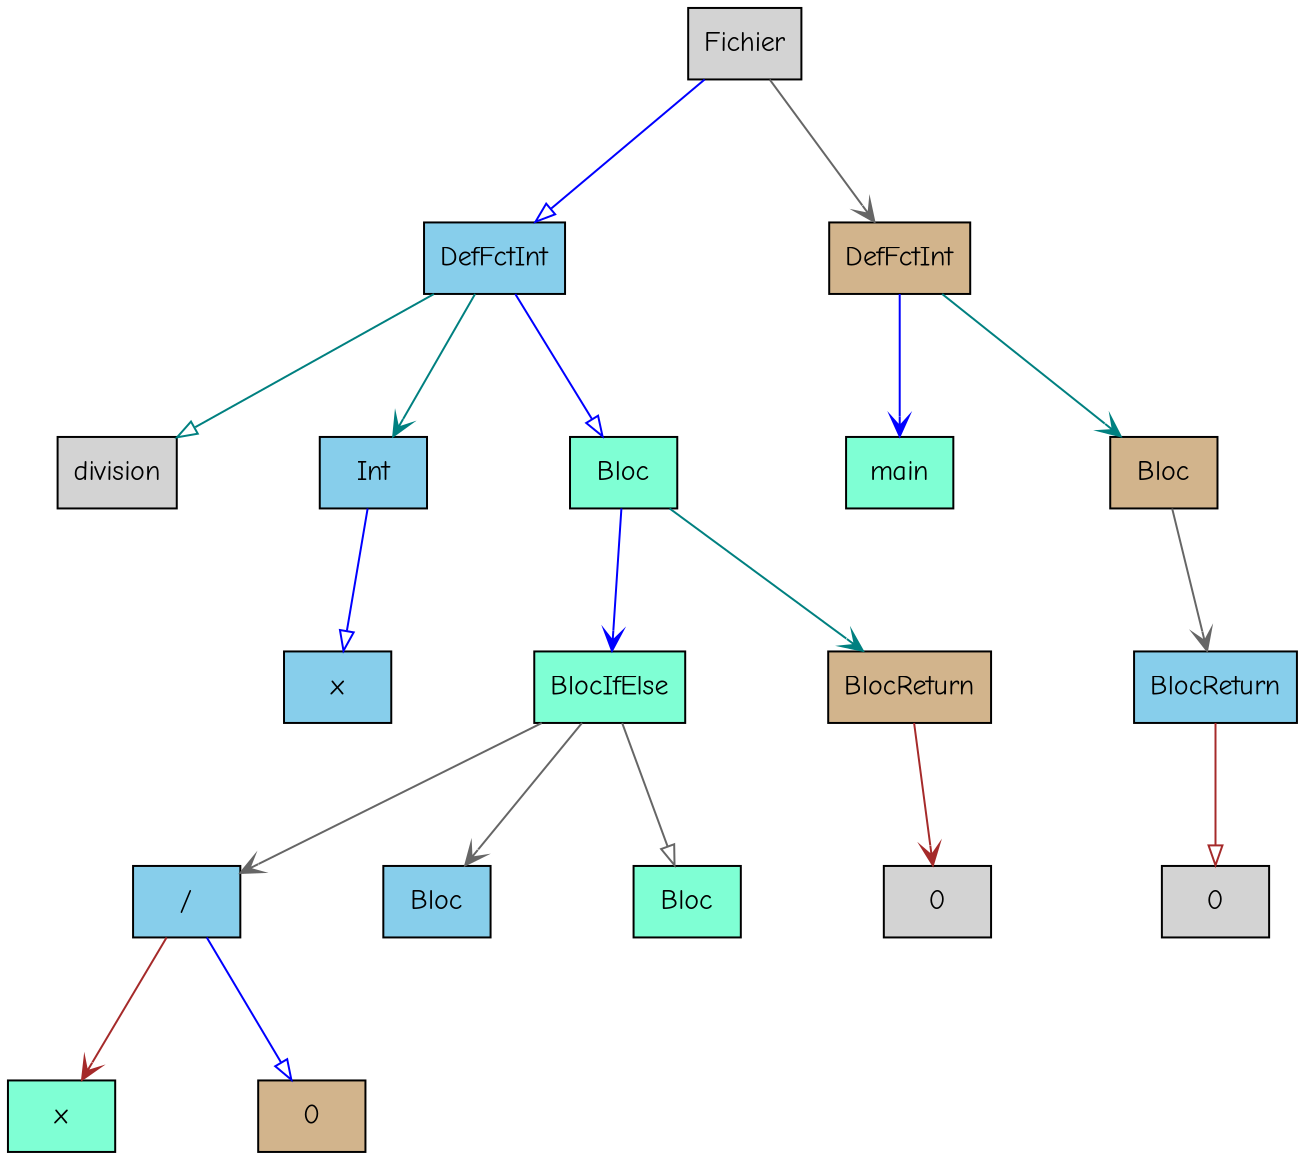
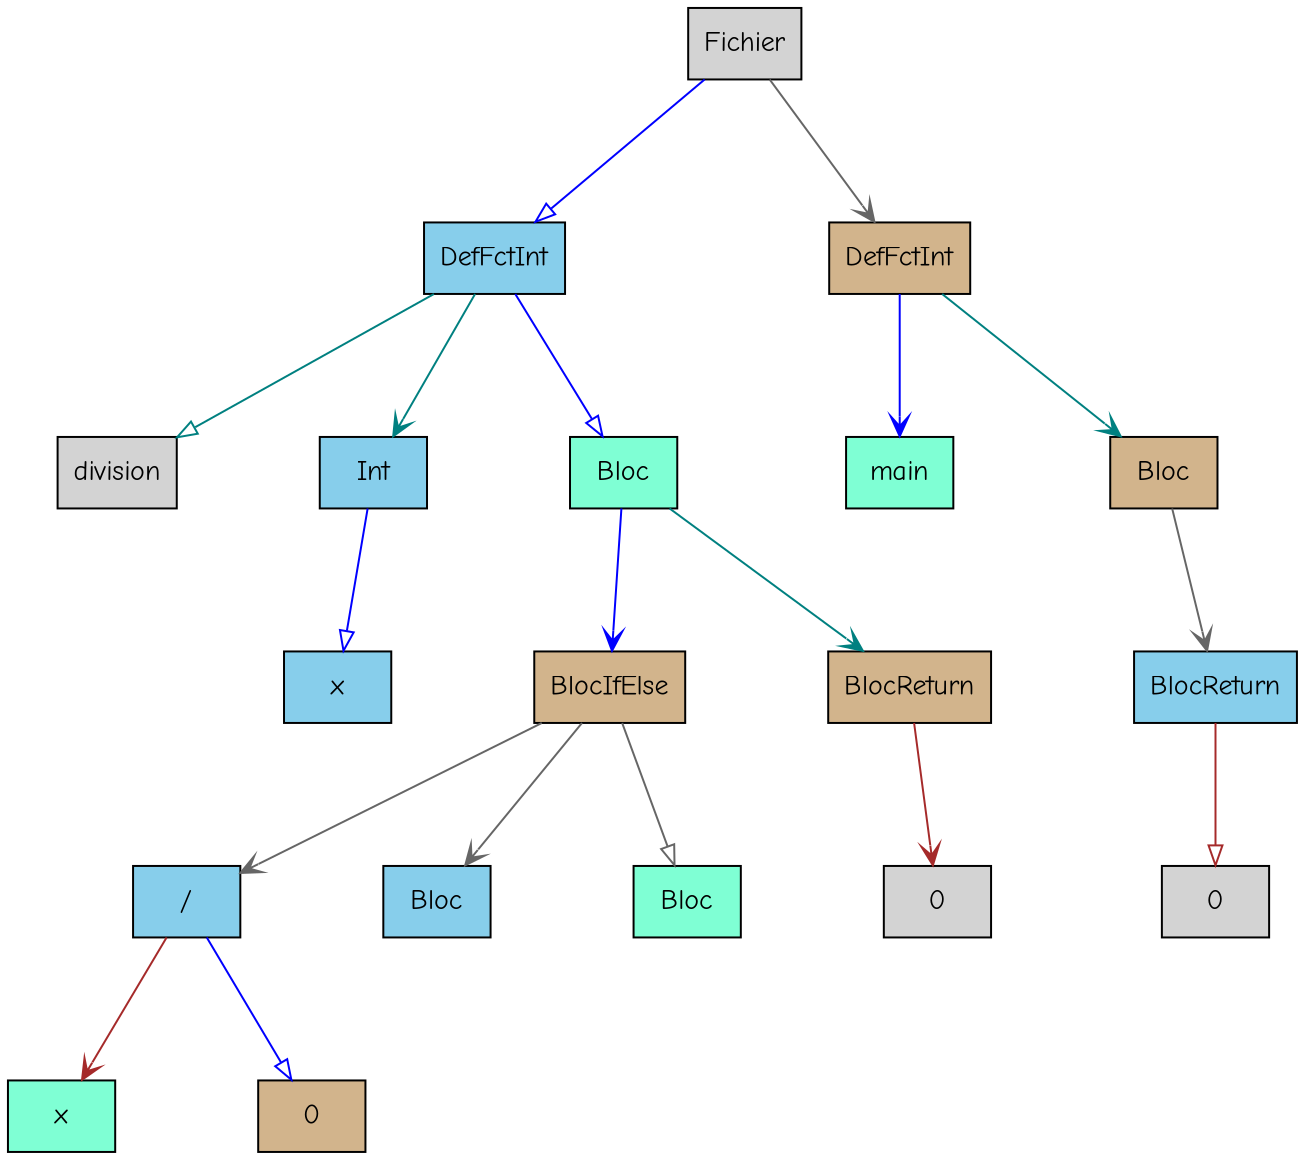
node "BlocIfElse": fillcolor aquamarine -> tan
